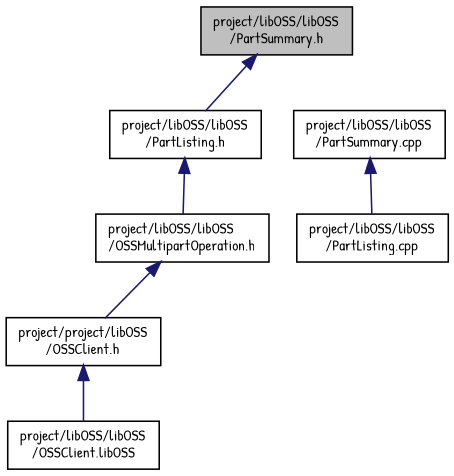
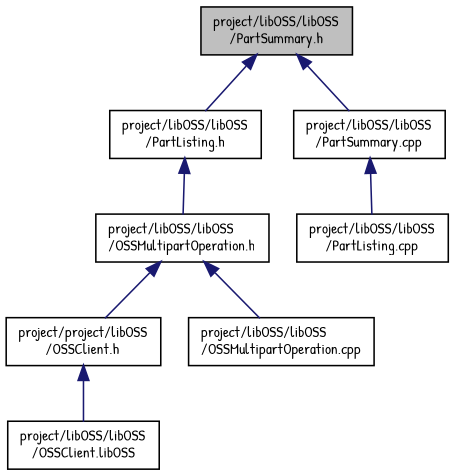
edge "project/libOSS/libOSS /PartSummary.cpp" -> "project/libOSS/libOSS /PartSummary.h": added
node "project/libOSS/libOSS /OSSMultipartOperation.cpp": added
